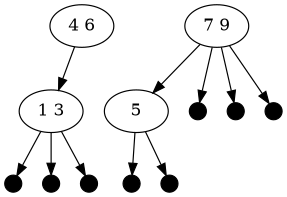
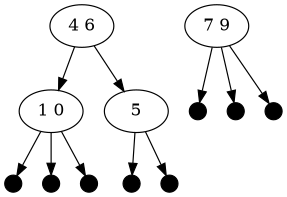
edge "7 9" -> "5": now "4 6" -> "5"
node "1 3": label "1 3" -> "1 0"
